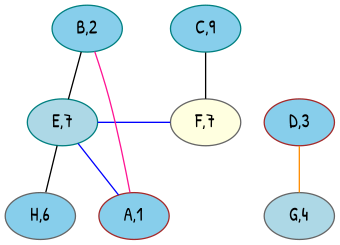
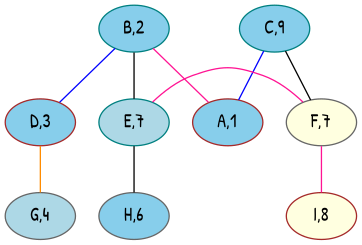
edge "B,2" -- "D,3": added
edge "E,7" -- "F,7": color blue -> deeppink
edge "E,7" -- "A,1": now "C,9" -- "A,1"
node "I,8": added
